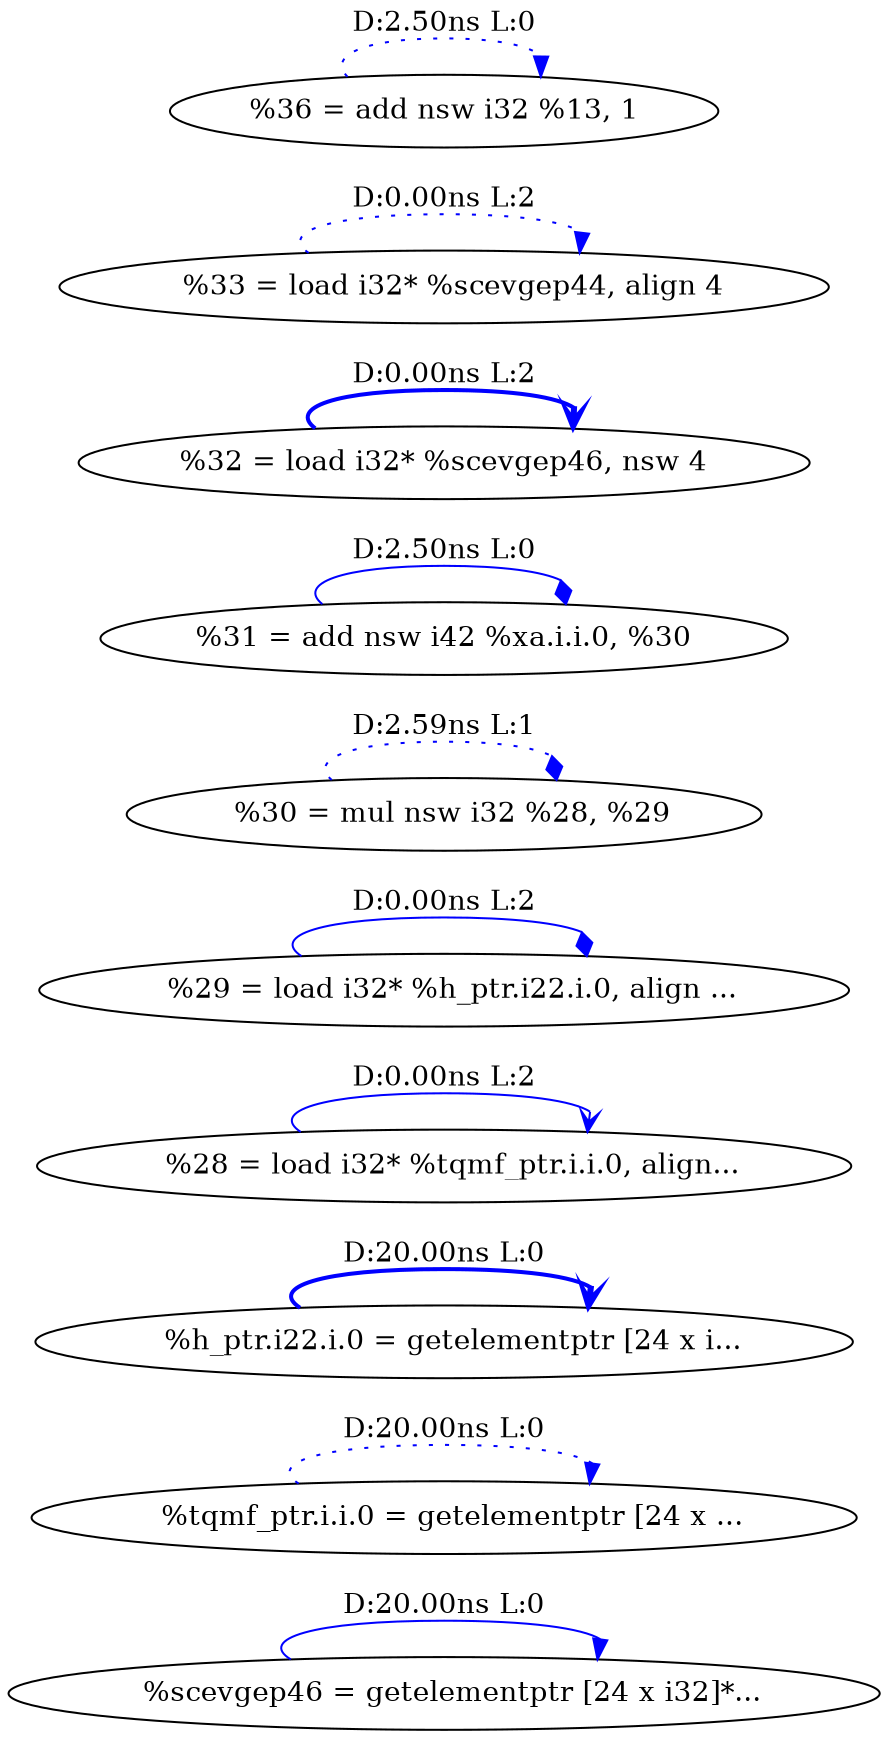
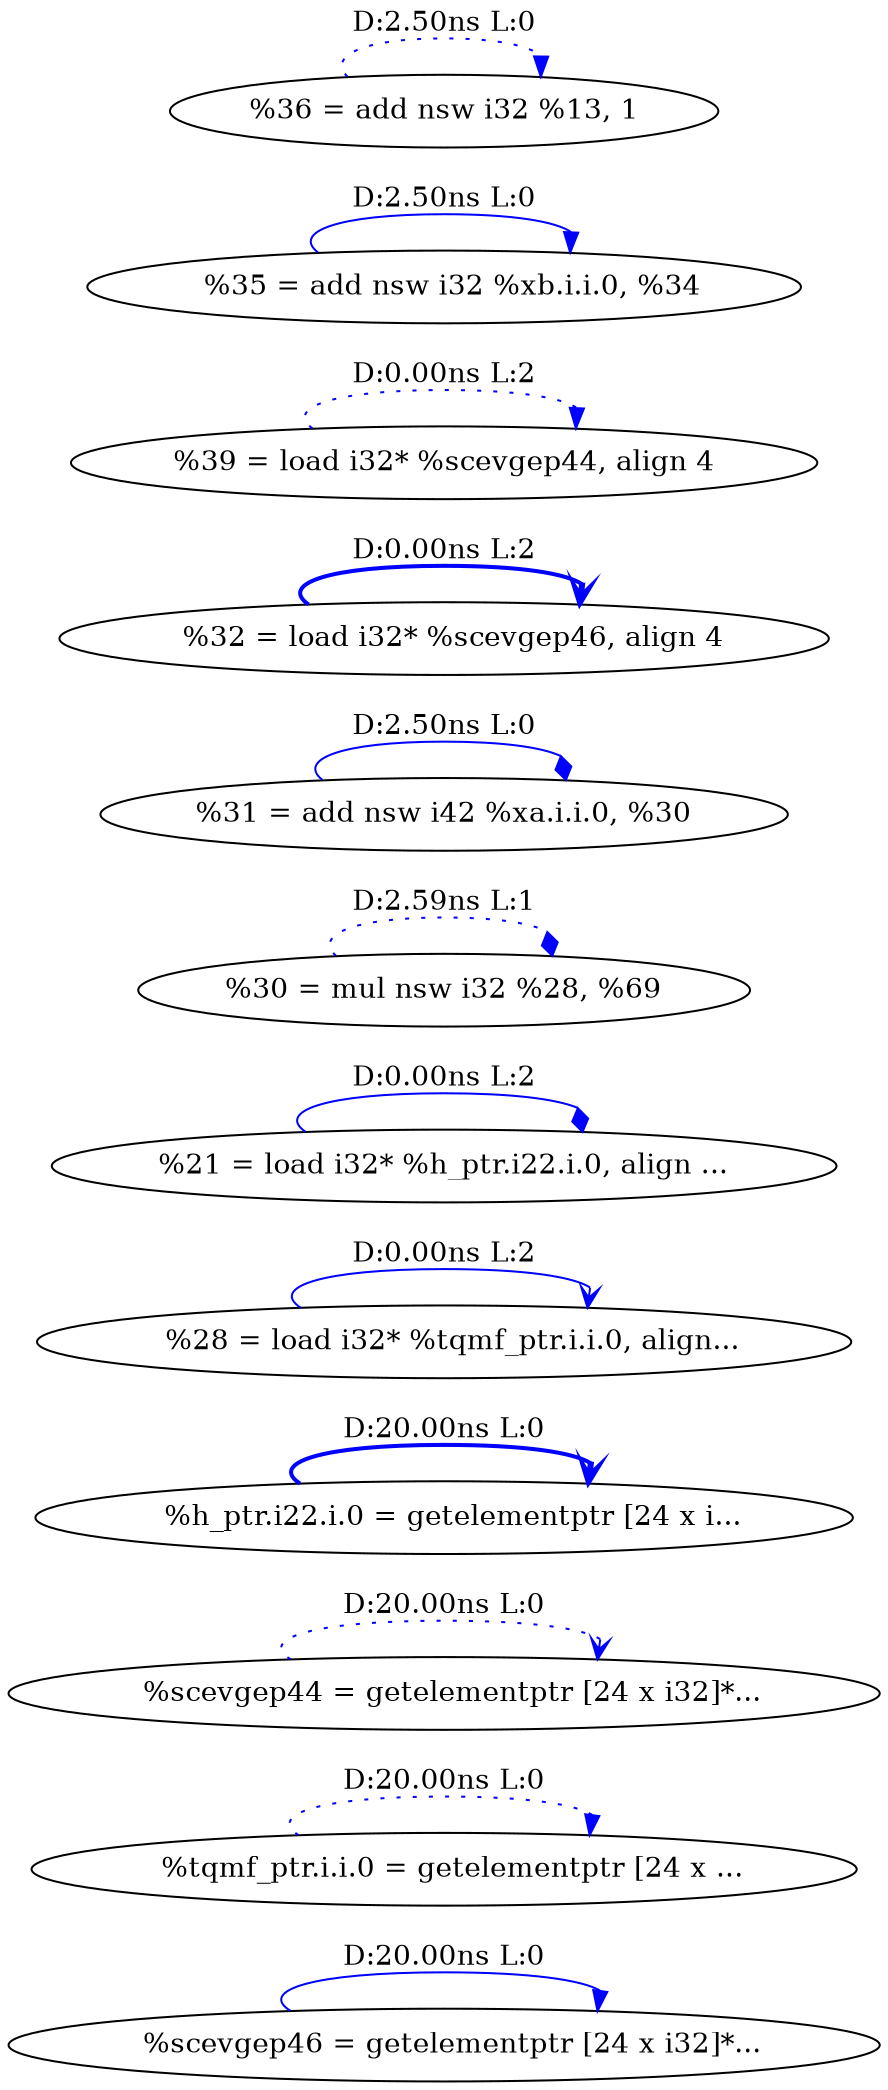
node "%33 = load i32* %scevgep44, align 4": label "%33 = load i32* %scevgep44, align 4" -> "%39 = load i32* %scevgep44, align 4"
node "%35 = add nsw i32 %xb.i.i.0, %34": added
node "%32 = load i32* %scevgep46, nsw 4": label "%32 = load i32* %scevgep46, nsw 4" -> "%32 = load i32* %scevgep46, align 4"
node "%30 = mul nsw i32 %28, %29": label "%30 = mul nsw i32 %28, %29" -> "%30 = mul nsw i32 %28, %69"
node "%29 = load i32* %h_ptr.i22.i.0, align ...": label "%29 = load i32* %h_ptr.i22.i.0, align ..." -> "%21 = load i32* %h_ptr.i22.i.0, align ..."
node "%scevgep44 = getelementptr [24 x i32]*...": added
